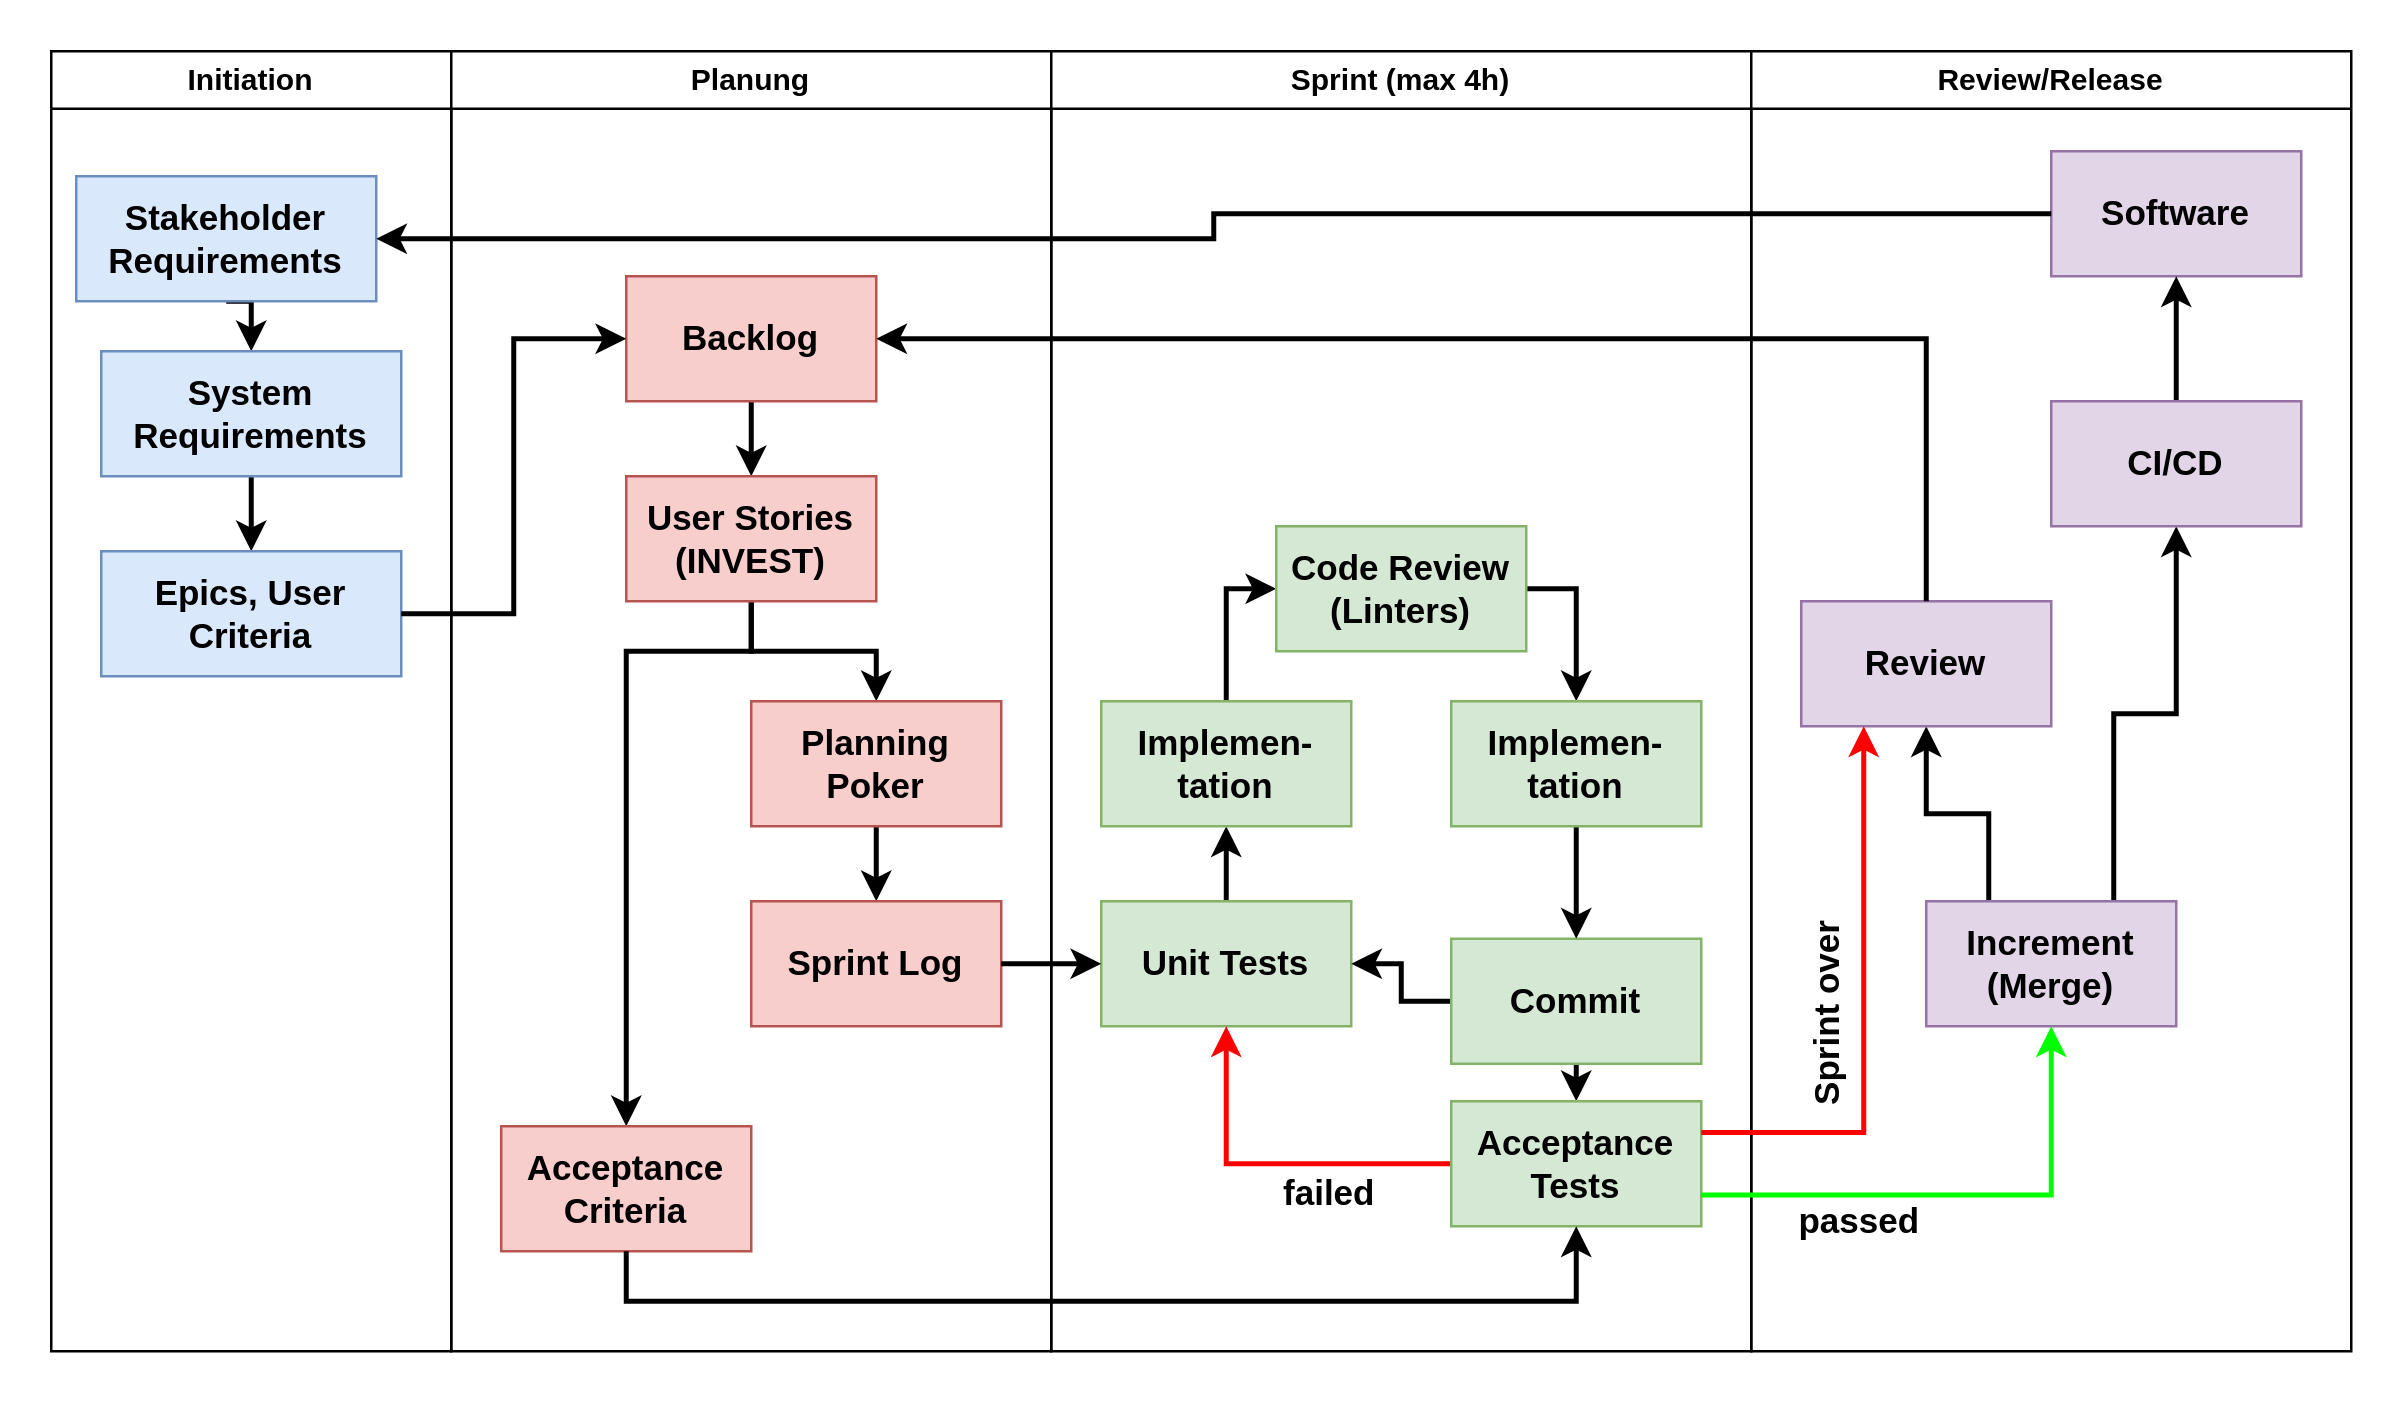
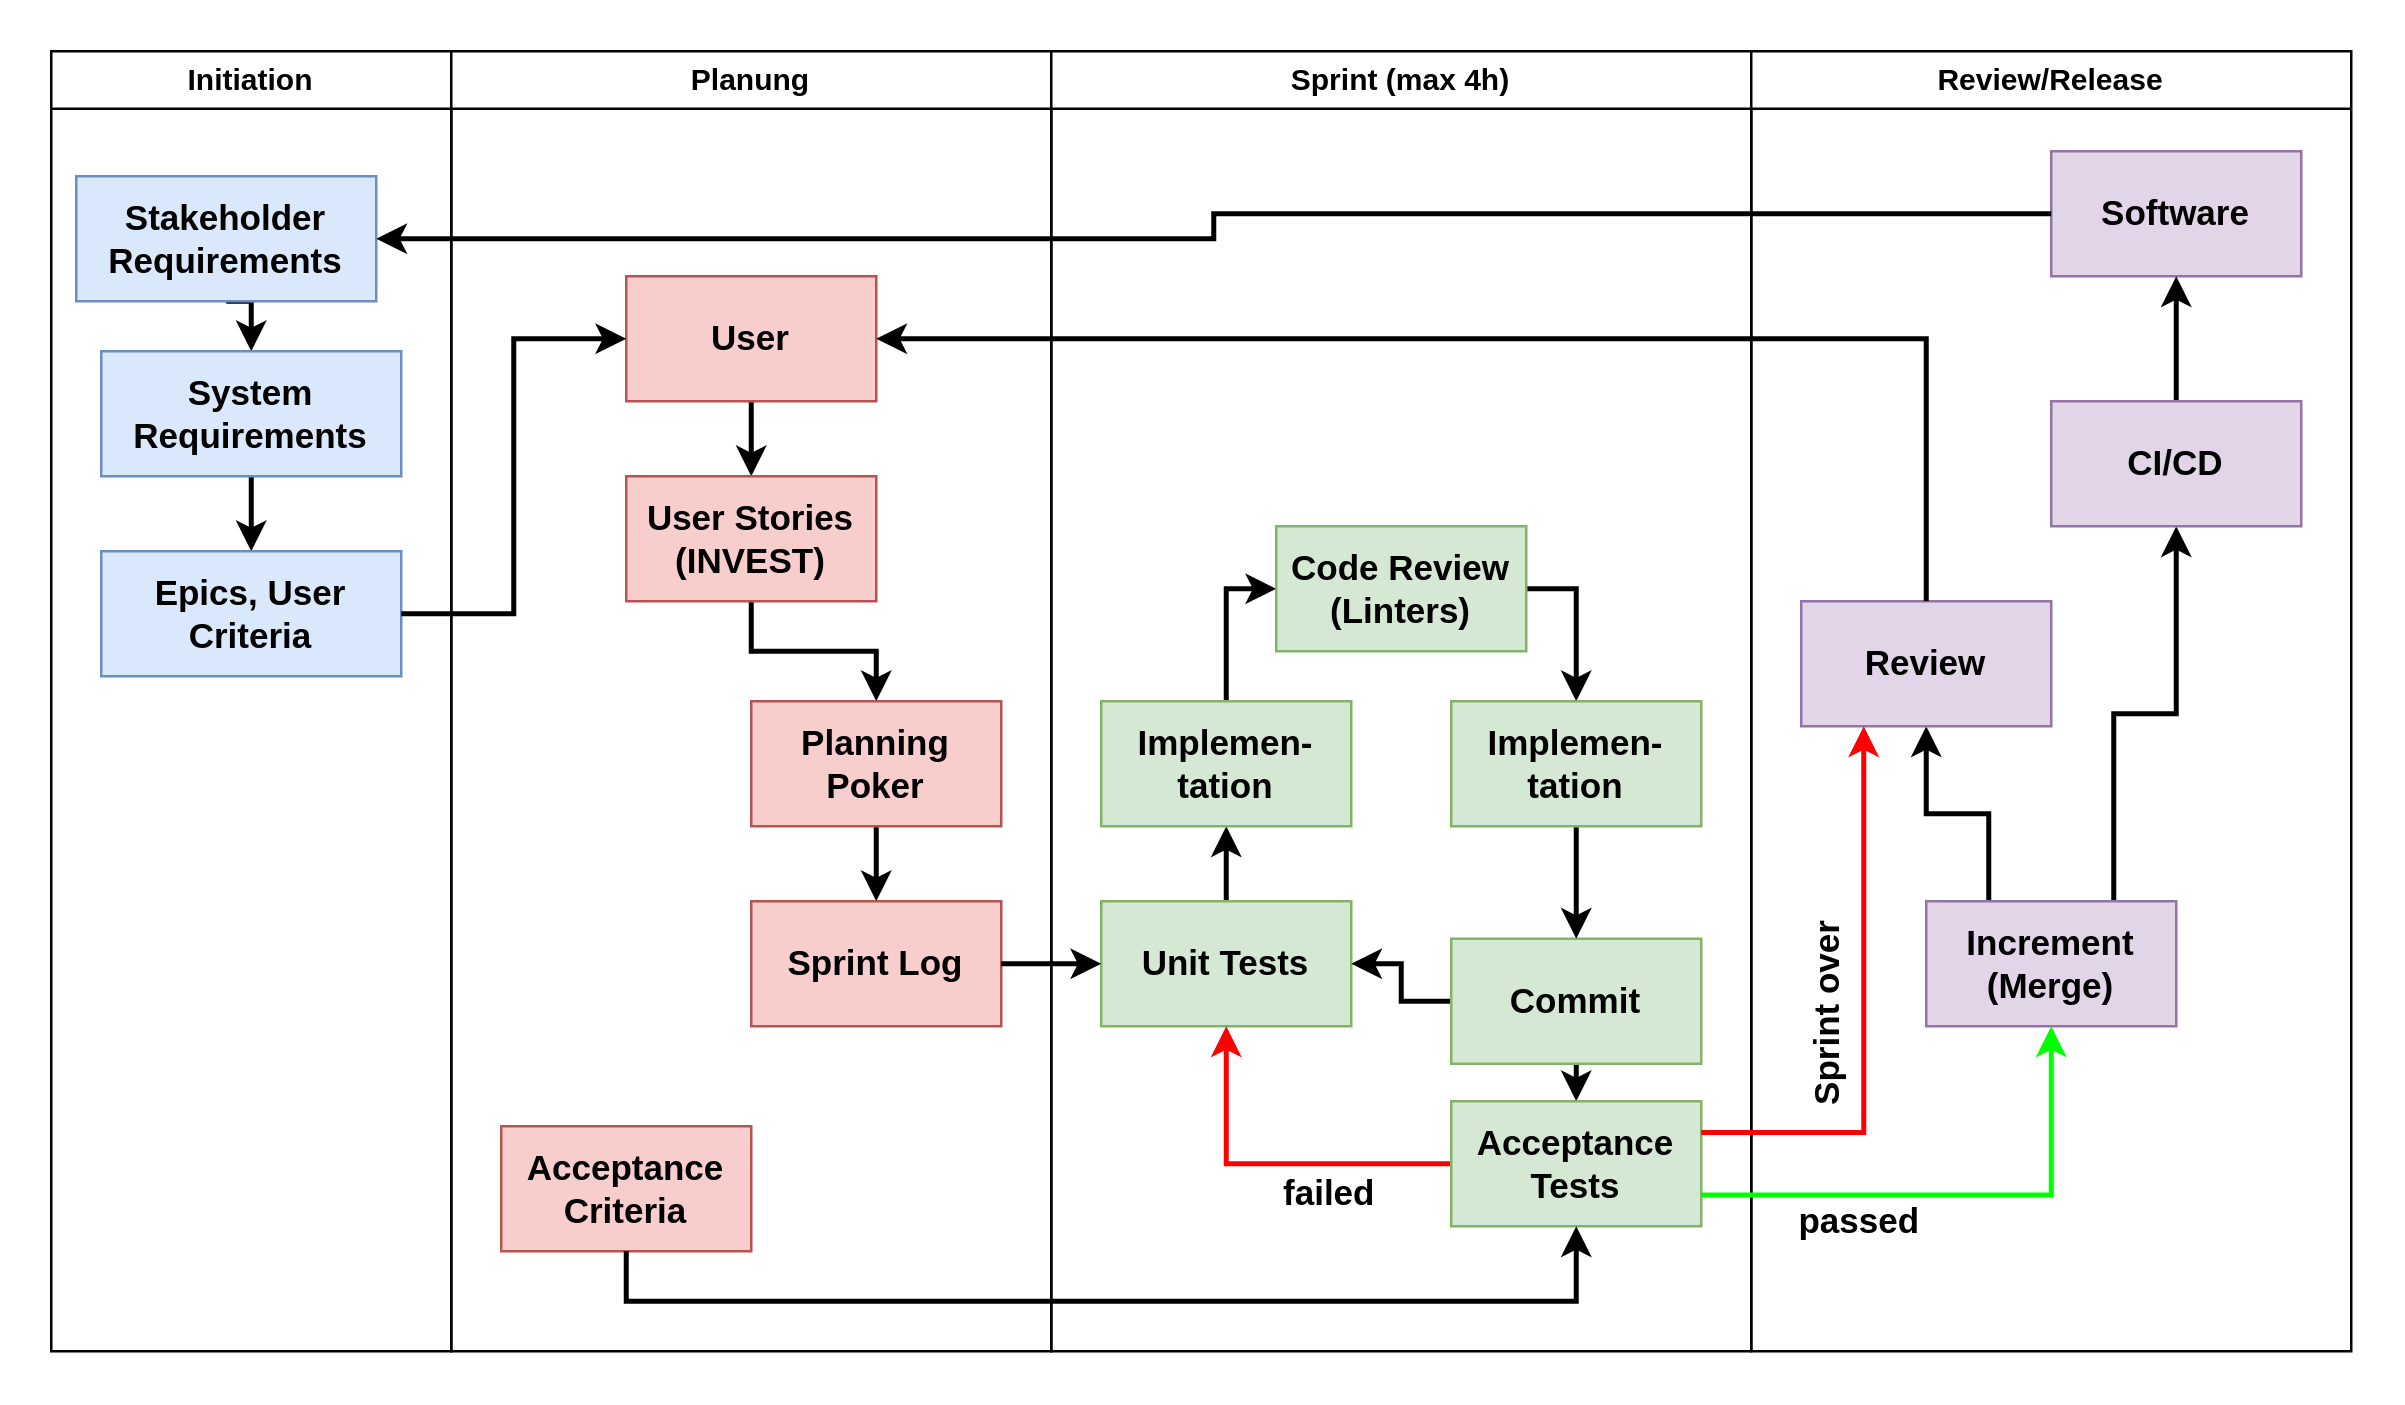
node "Backlog": label "Backlog" -> "User"
edge "User Stories (INVEST)" -> "Acceptance Criteria": removed
